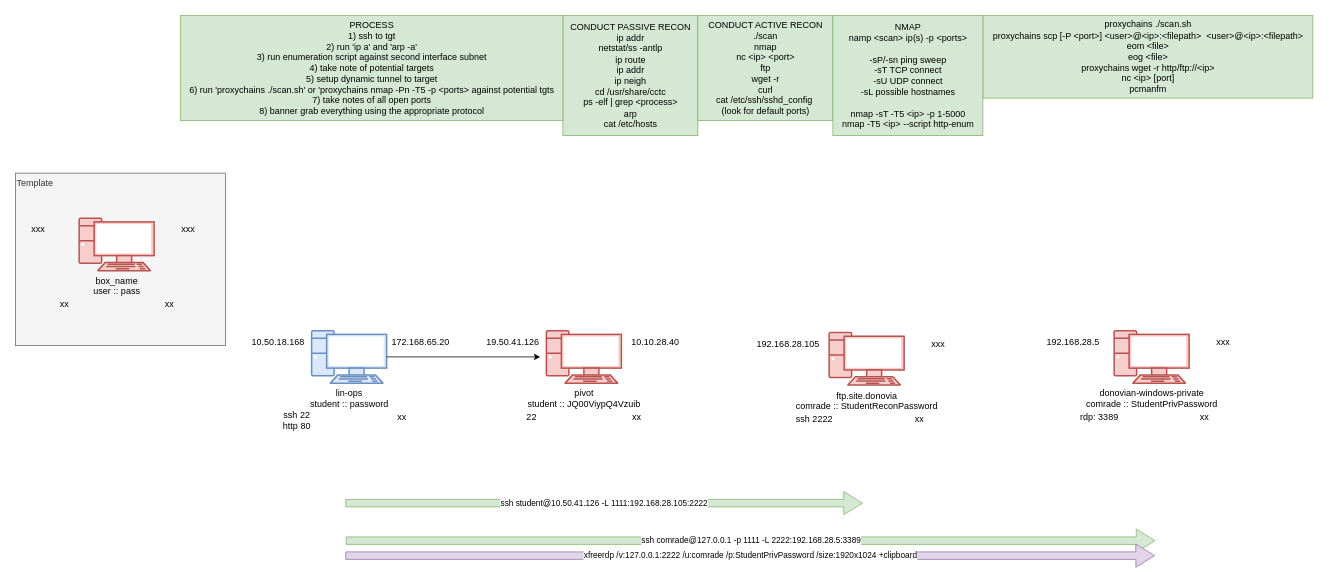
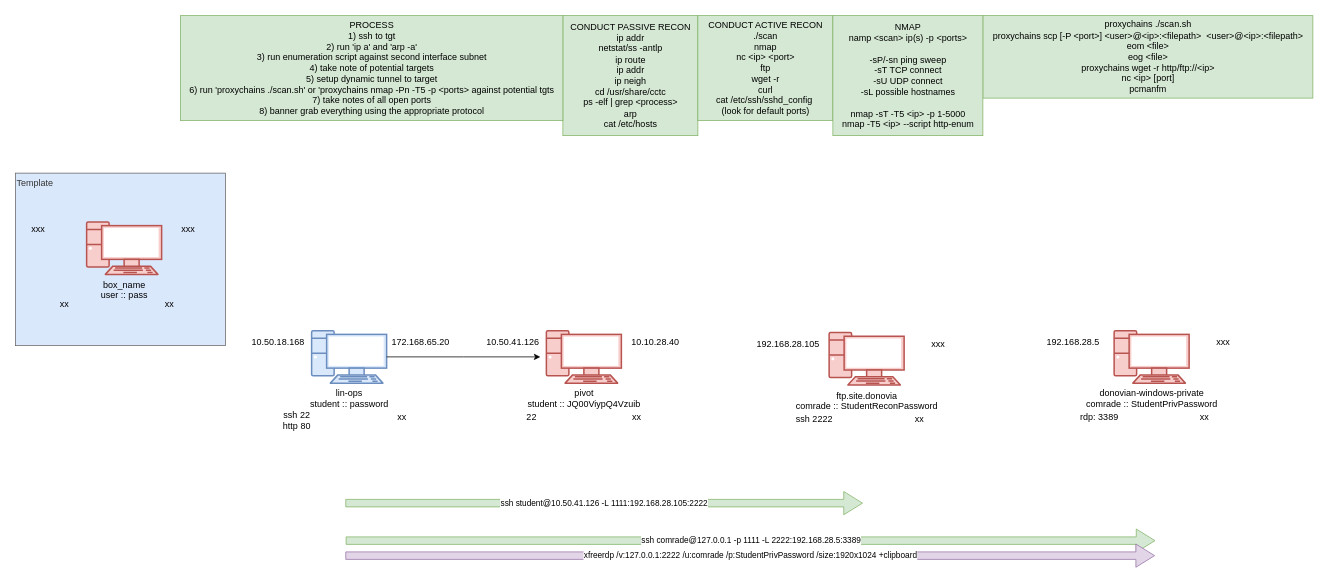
node "Template": fillcolor #f5f5f5 -> #dae8fc
node "box_name user :: pass": moved (117, 244) -> (124, 248)
node "19.50.41.126": label "19.50.41.126" -> "10.50.41.126"
